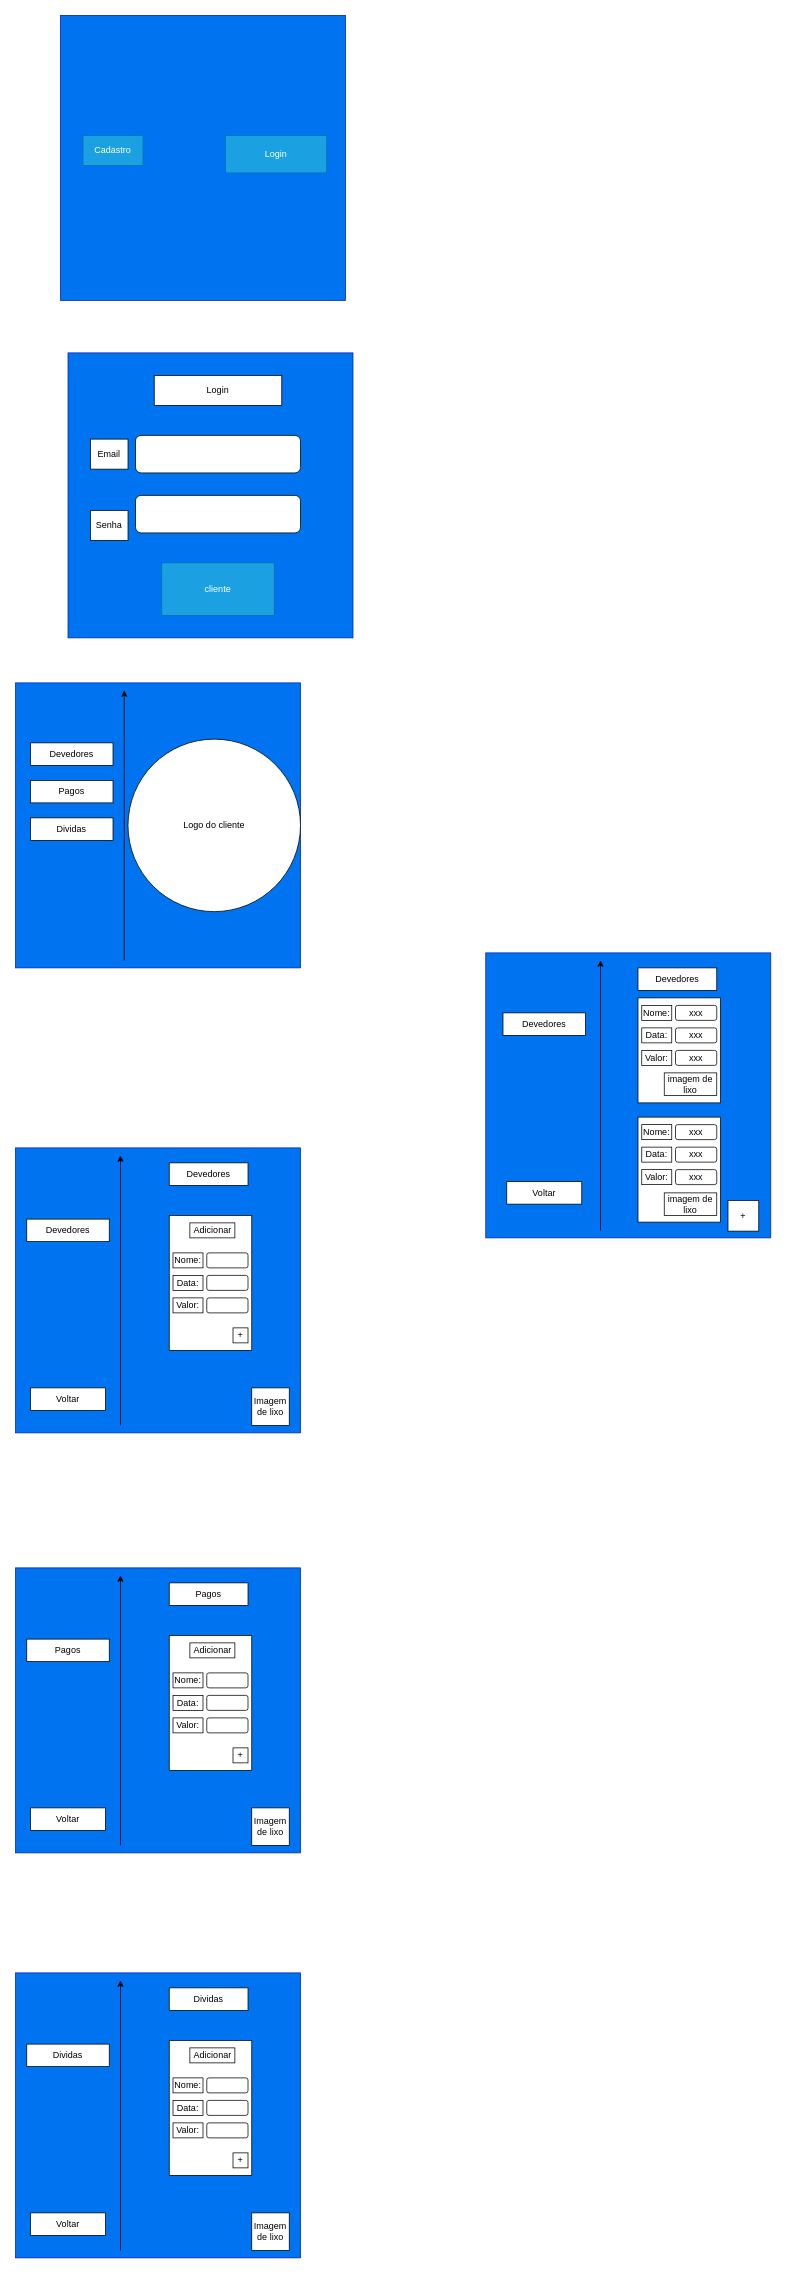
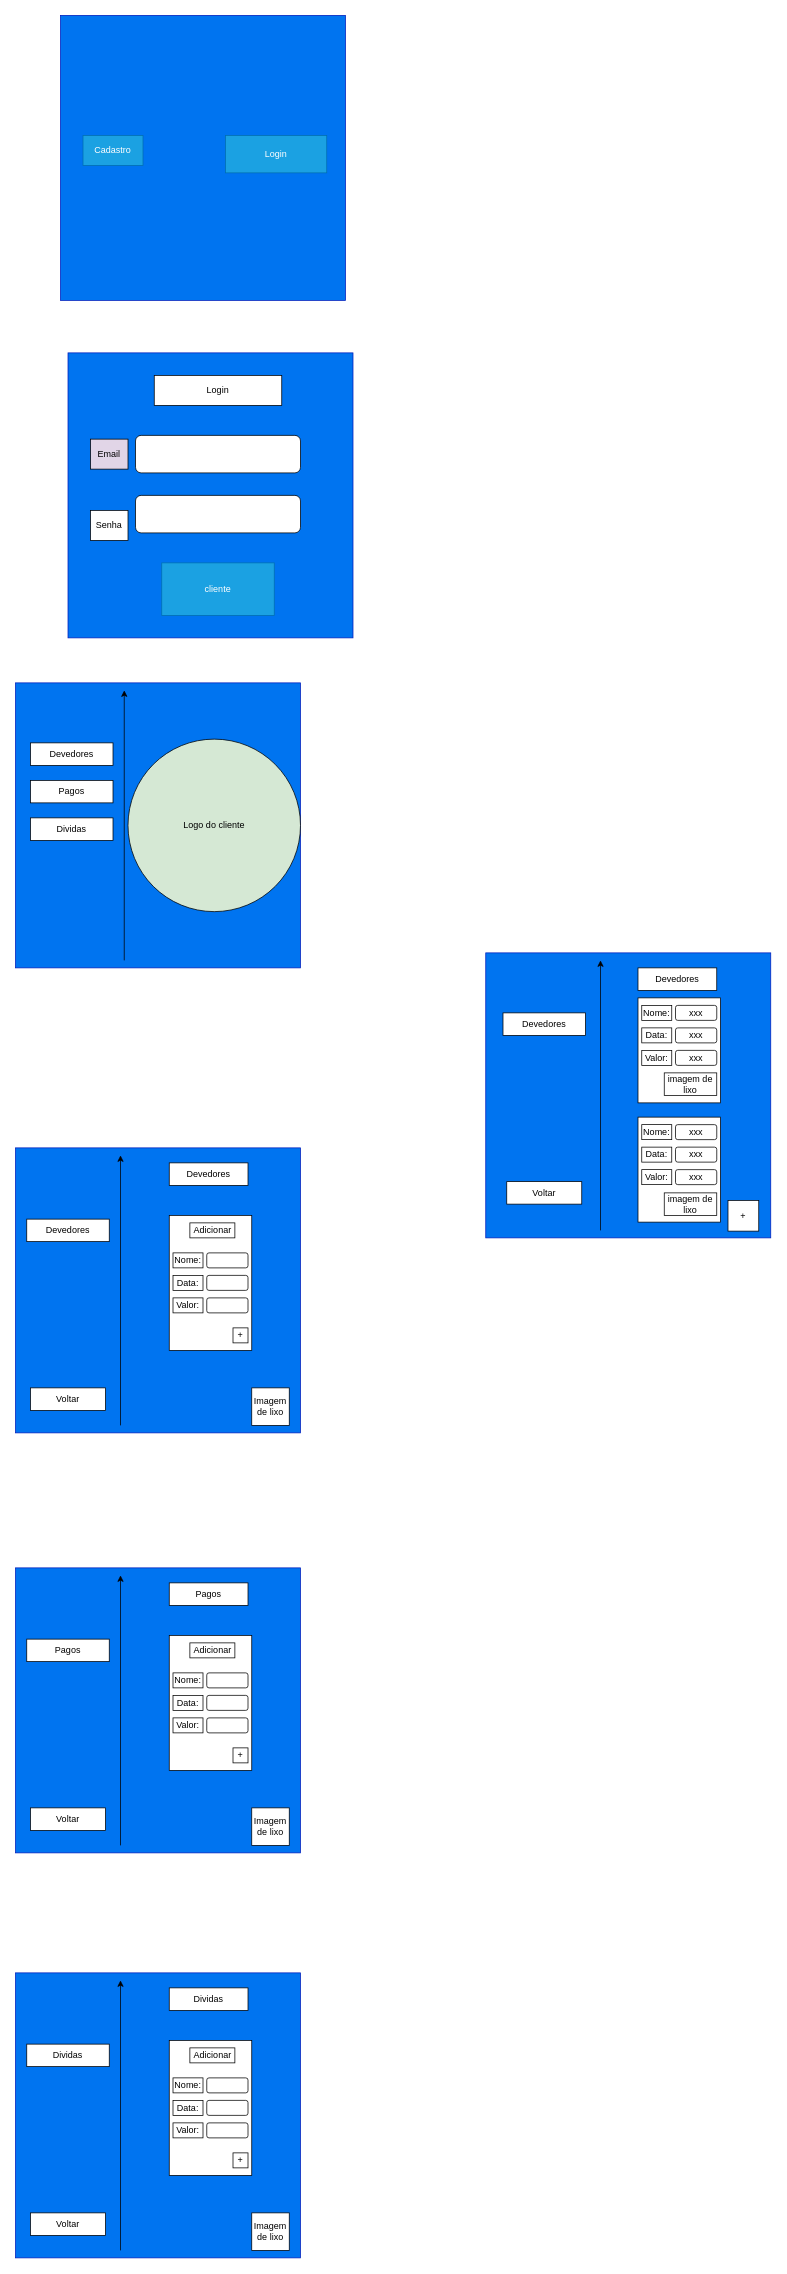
node "Email": fillcolor #ffffff -> #e1d5e7
node "Logo do cliente": fillcolor #ffffff -> #d5e8d4
